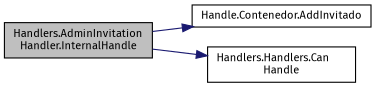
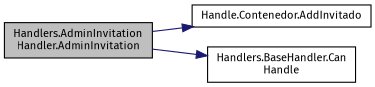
node "Handlers.AdminInvitation Handler.InternalHandle": label "Handlers.AdminInvitation Handler.InternalHandle" -> "Handlers.AdminInvitation Handler.AdminInvitation"
node "Handlers.Handlers.Can Handle": label "Handlers.Handlers.Can Handle" -> "Handlers.BaseHandler.Can Handle"
